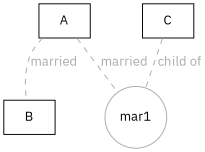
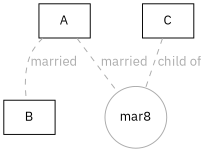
node "mar1": label "mar1" -> "mar8"
